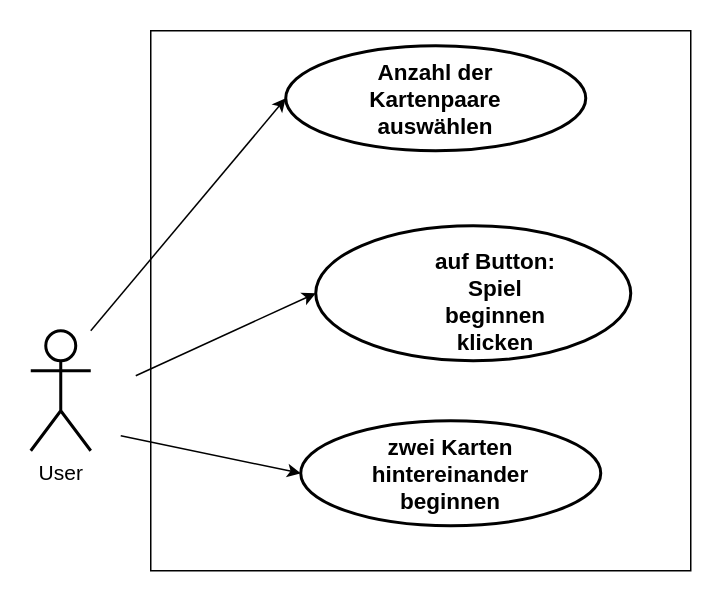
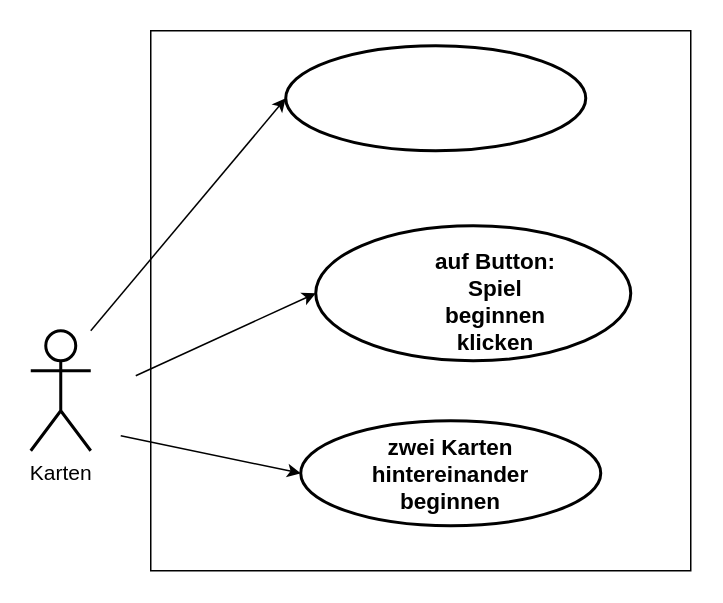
node "Anzahl der Kartenpaare auswählen": removed
node "User": label "User" -> "Karten"
